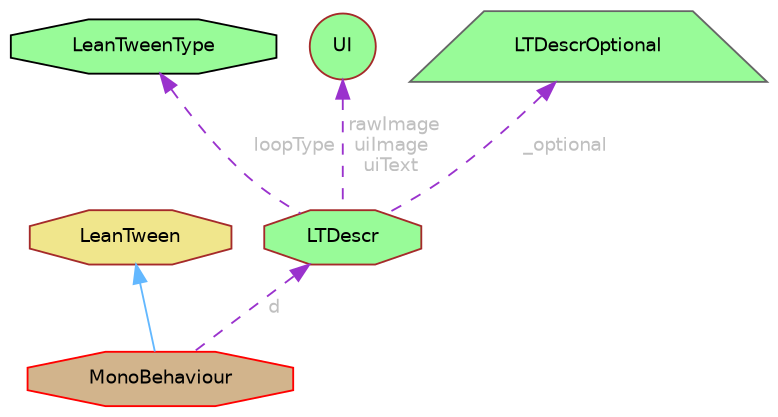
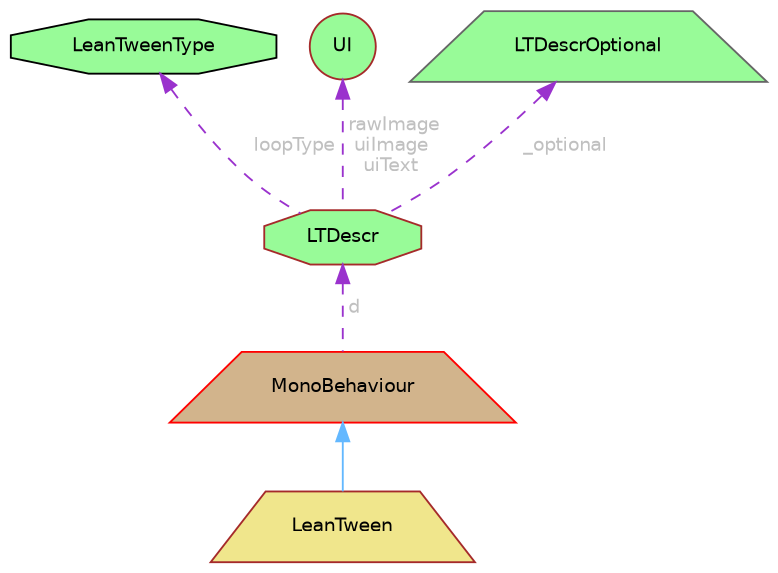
node "LeanTween": shape octagon -> trapezium
edge "MonoBehaviour" -> "LeanTween": reversed
node "MonoBehaviour": shape octagon -> trapezium
